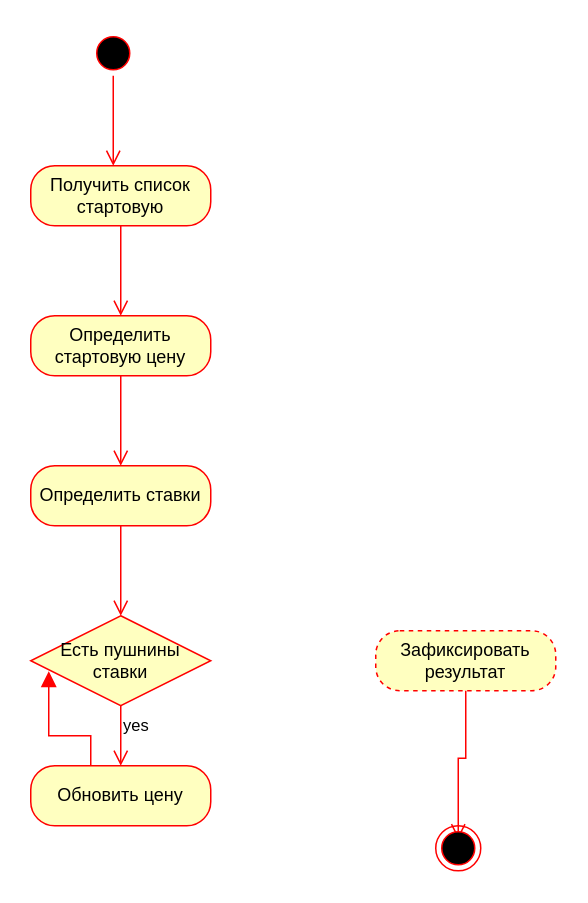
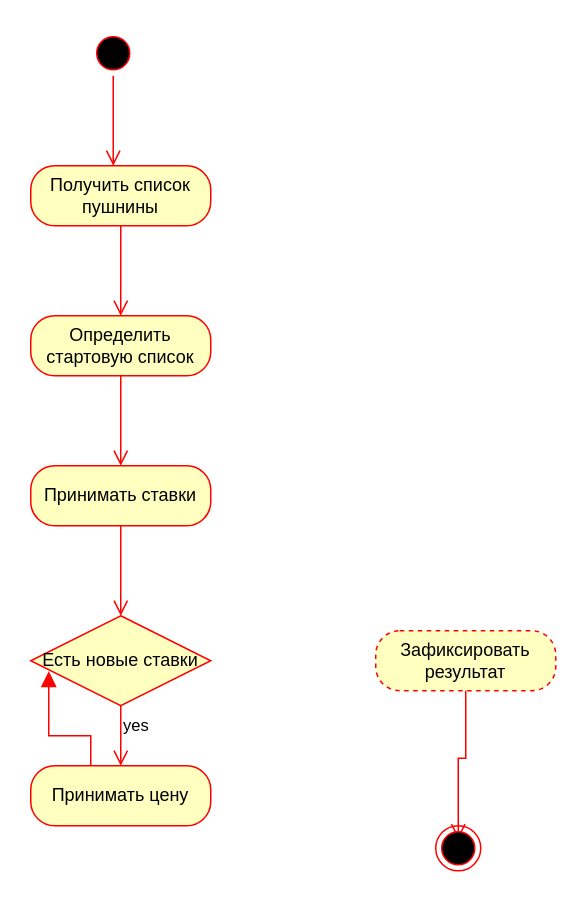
node "Получить список стартовую": label "Получить список стартовую" -> "Получить список пушнины"
node "Определить стартовую цену": label "Определить стартовую цену" -> "Определить стартовую список"
node "Определить ставки": label "Определить ставки" -> "Принимать ставки"
node "Есть пушнины ставки": label "Есть пушнины ставки" -> "Есть новые ставки"
node "Обновить цену": label "Обновить цену" -> "Принимать цену"
